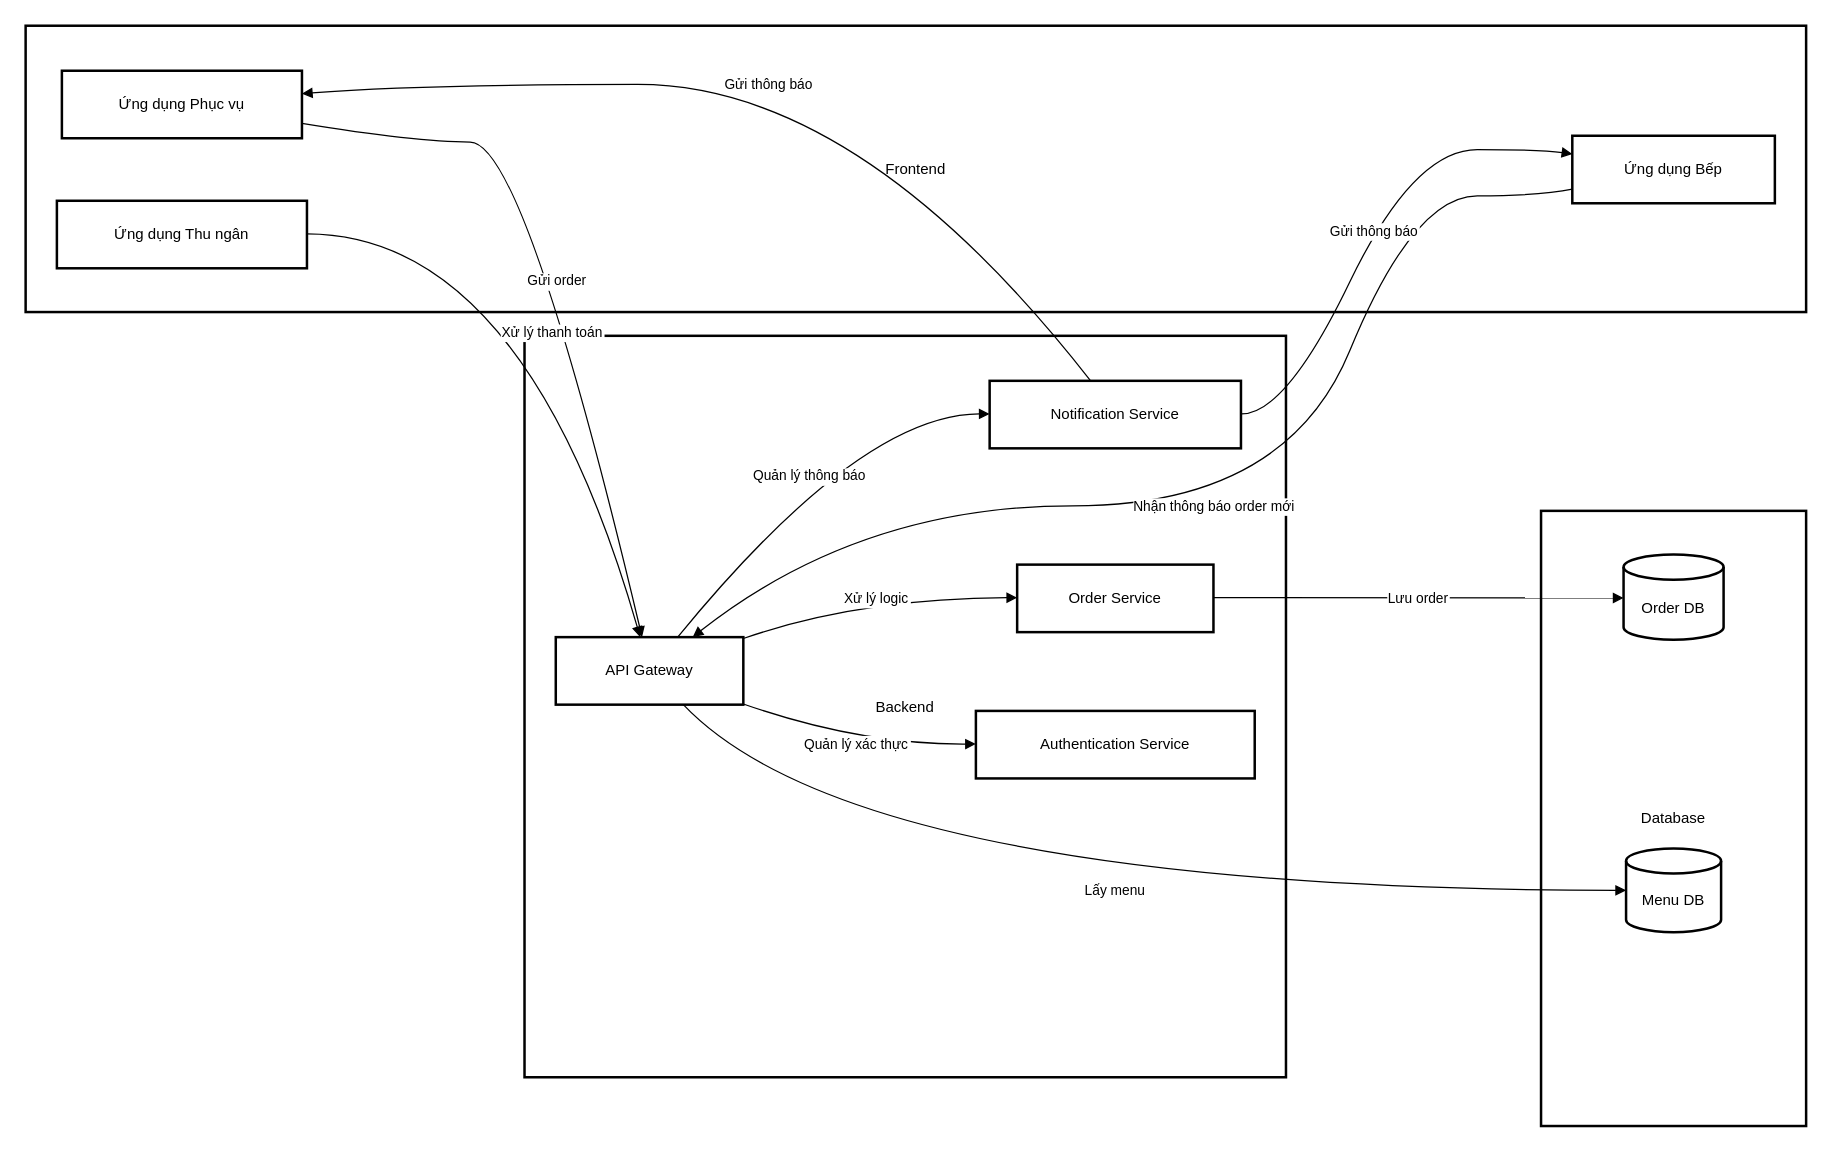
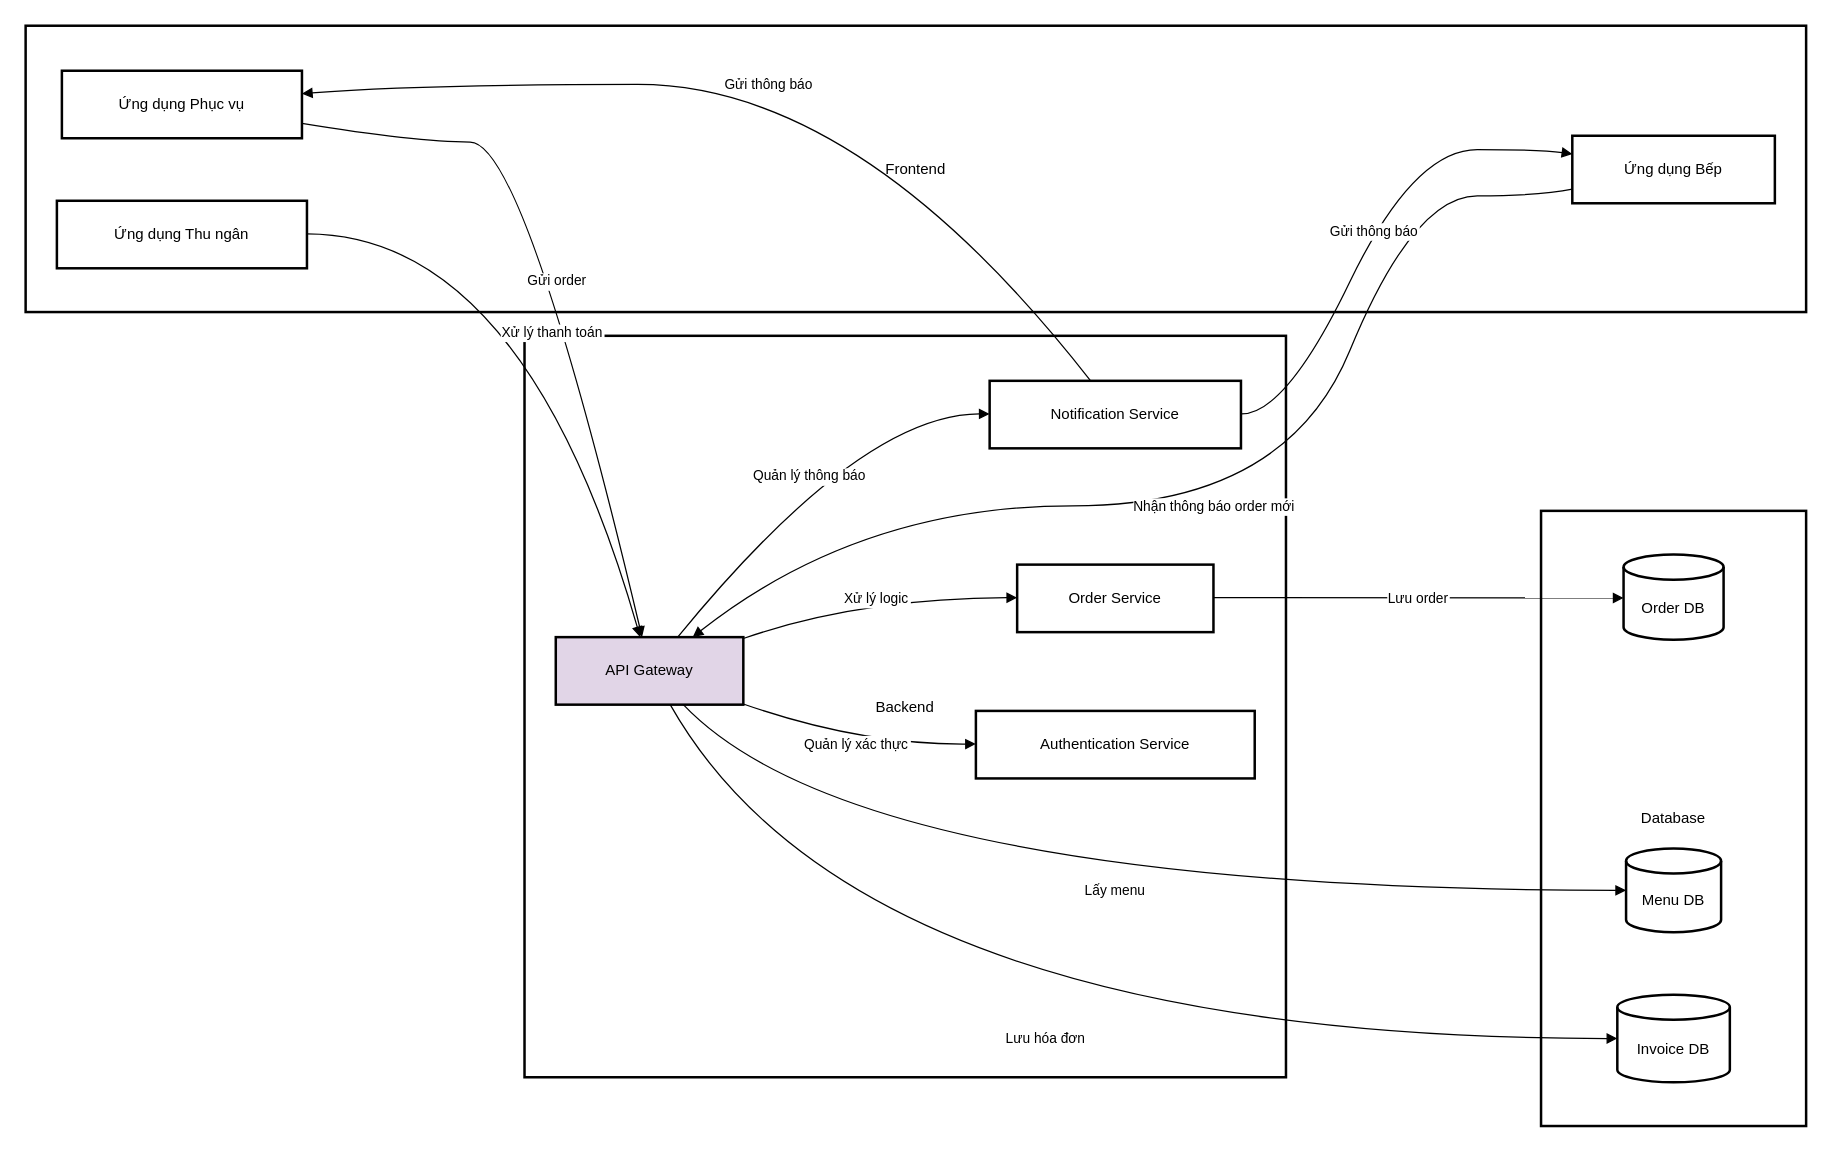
node "API Gateway": fillcolor #ffffff -> #e1d5e7
edge "API Gateway" -> "Invoice DB": added, label "Lưu hóa đơn"
node "Invoice DB": added
